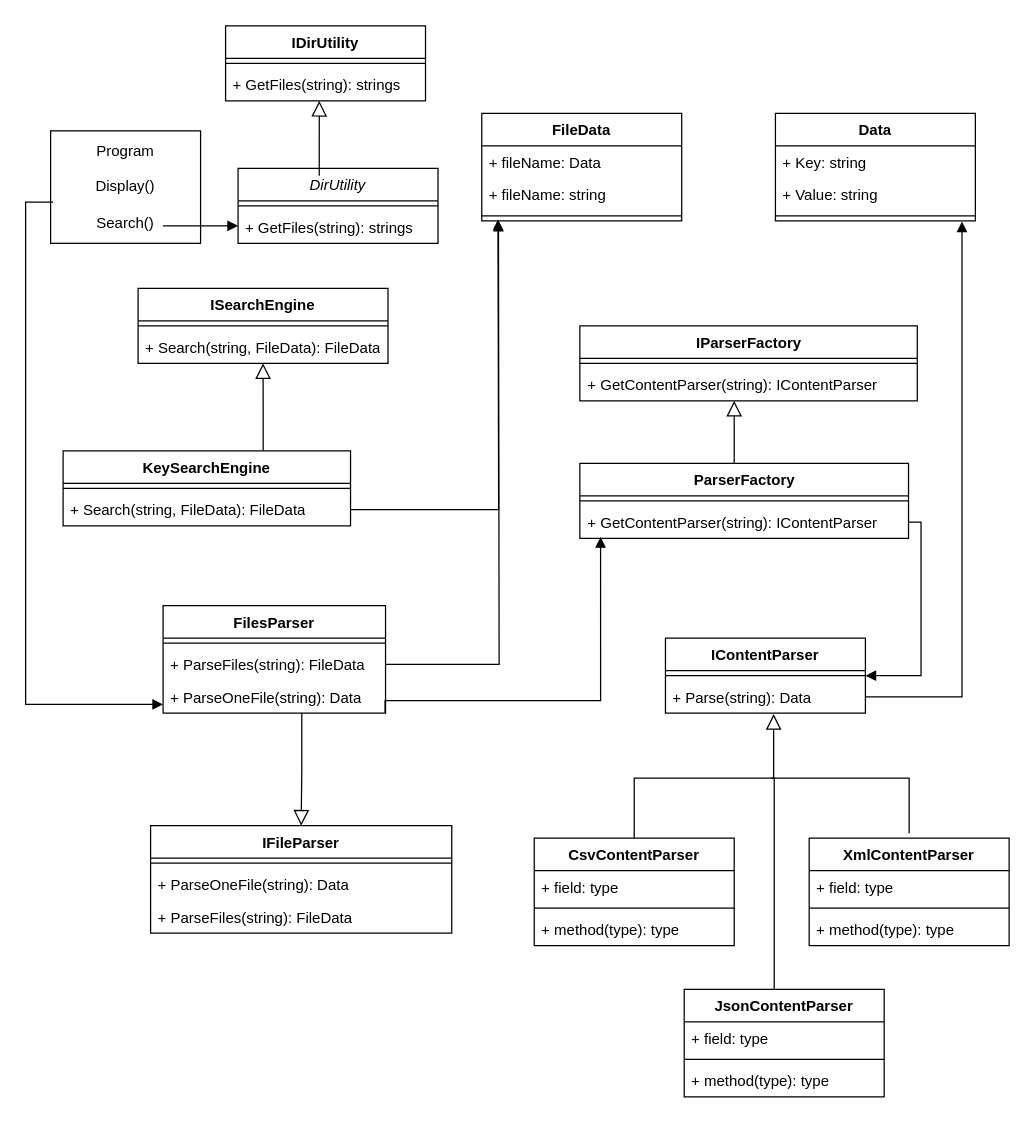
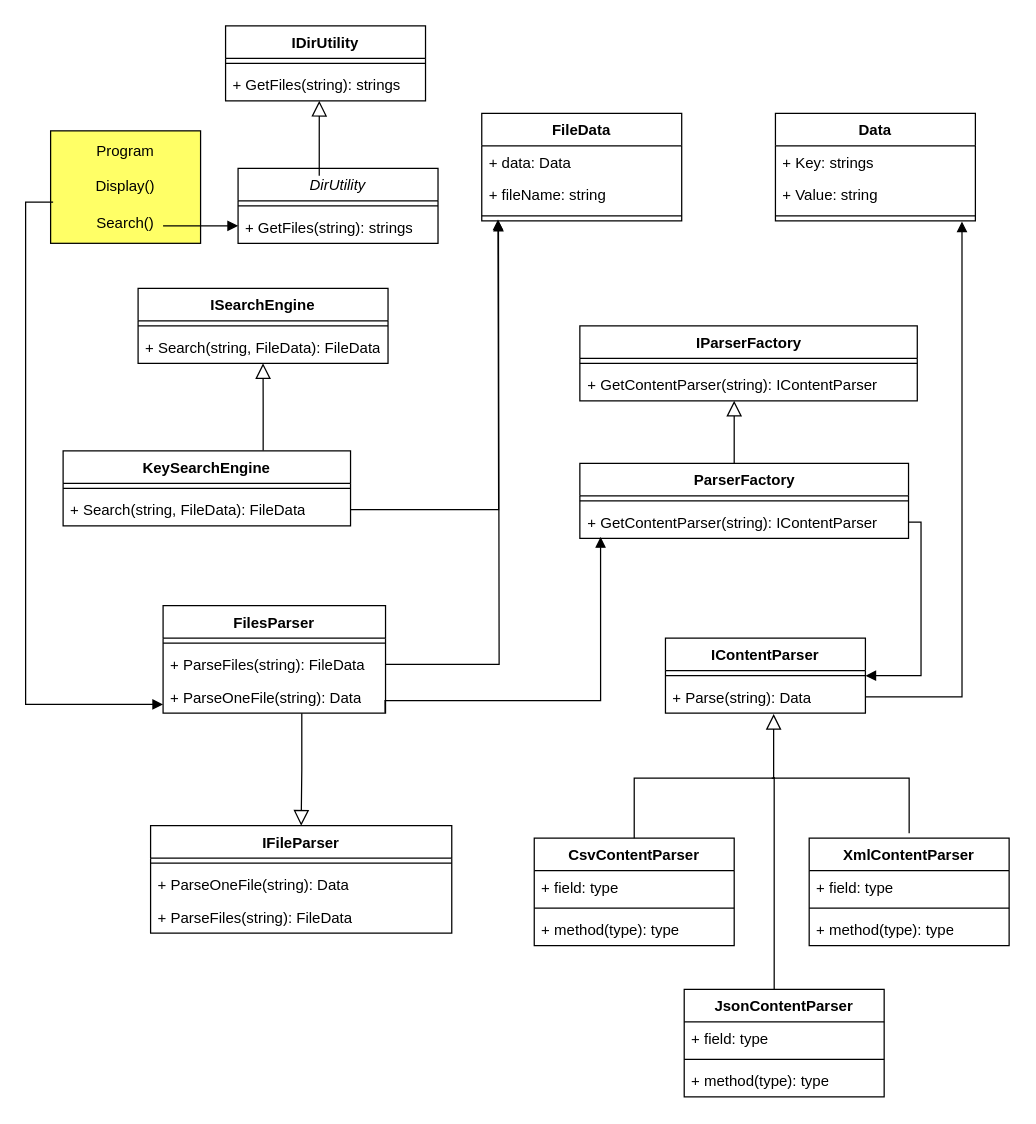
node "+ fileName: Data": label "+ fileName: Data" -> "+ data: Data"
node "+ Key: string": label "+ Key: string" -> "+ Key: strings"
node "Program Display() Search()": fillcolor #ffffff -> #ffff66
